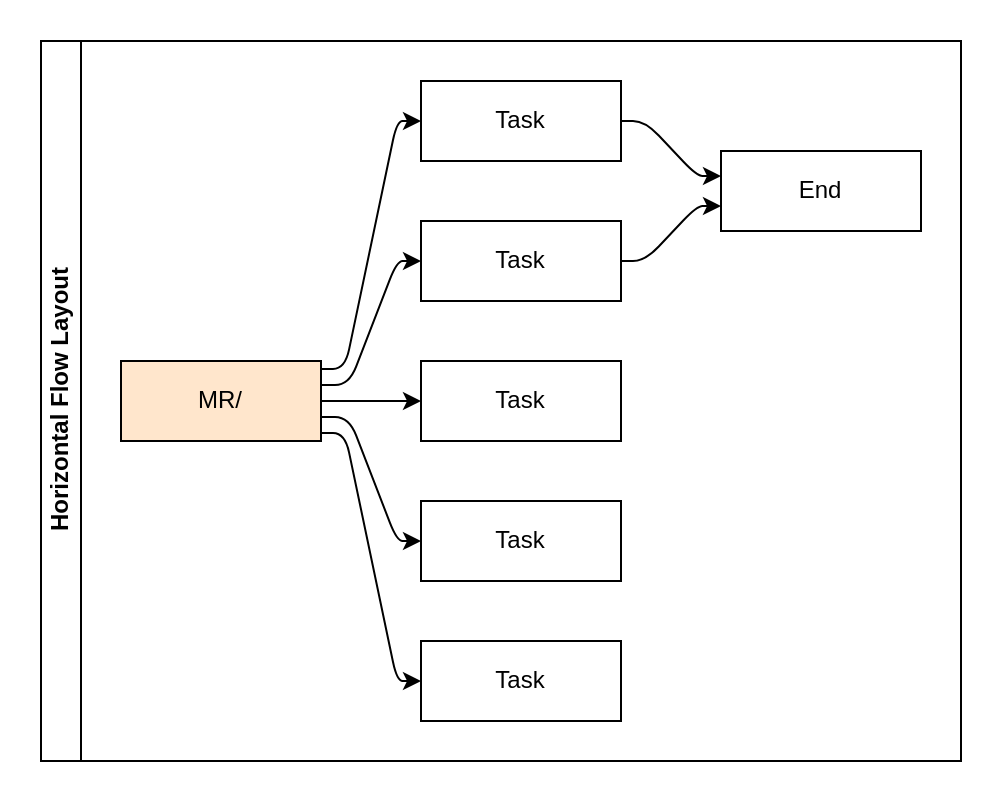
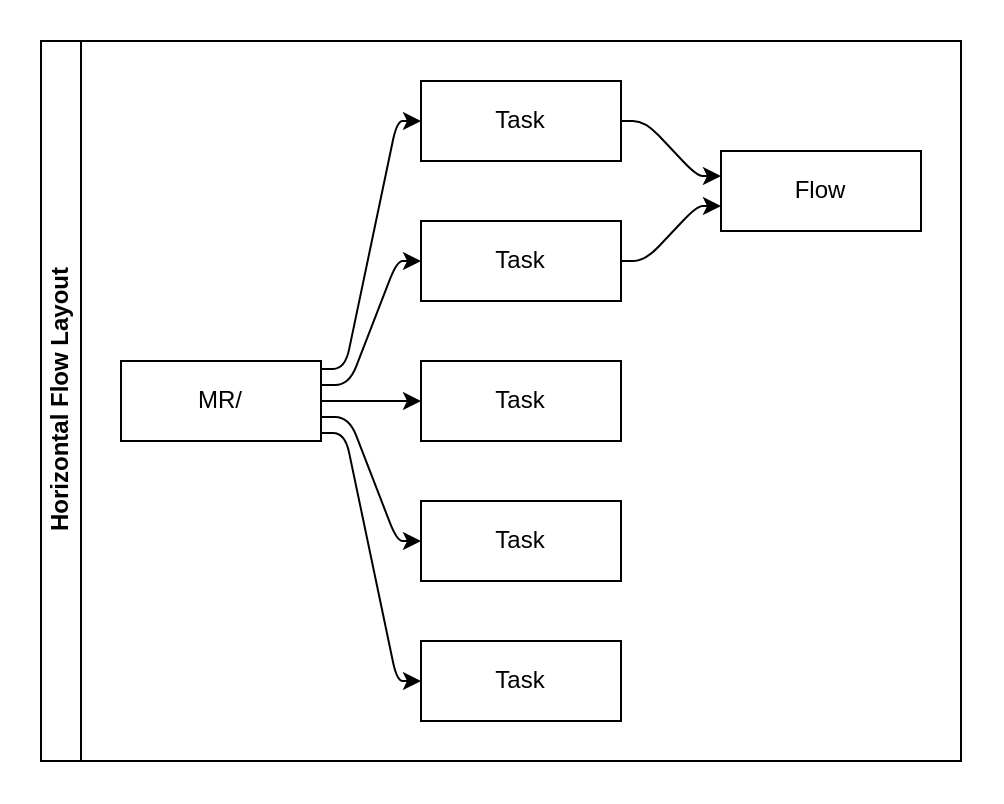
node "End": label "End" -> "Flow"
node "MR/": fillcolor #ffe6cc -> #ffffff
